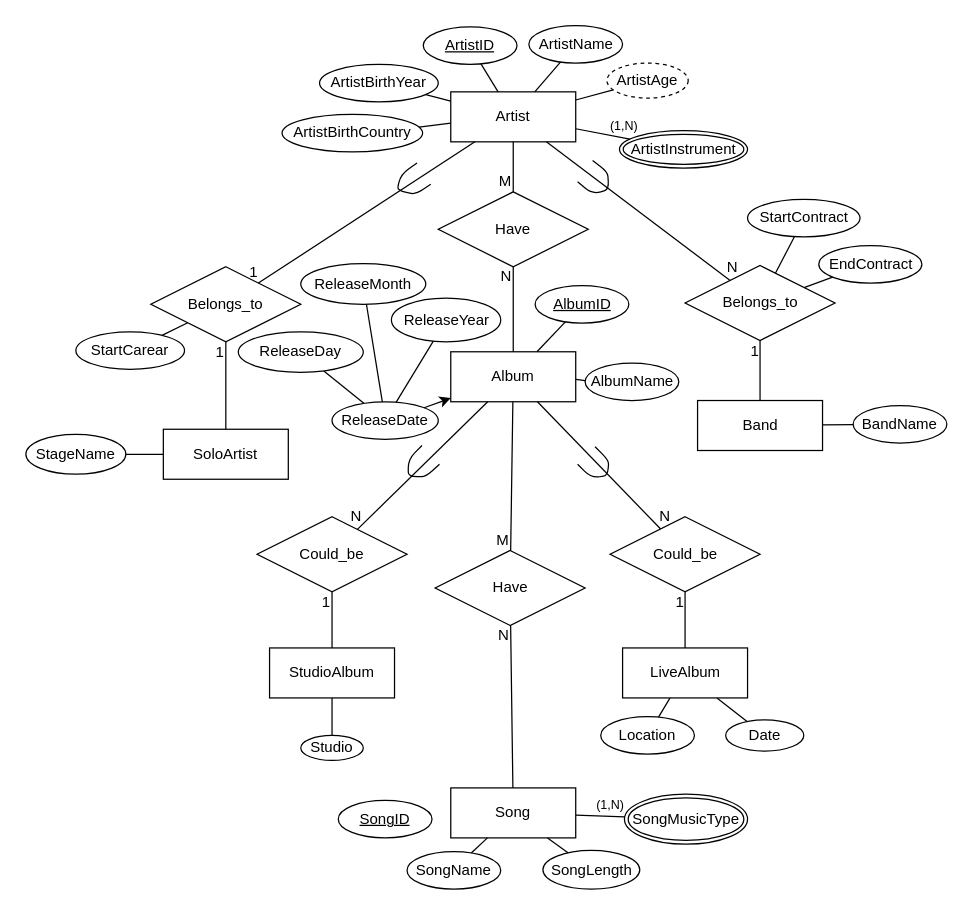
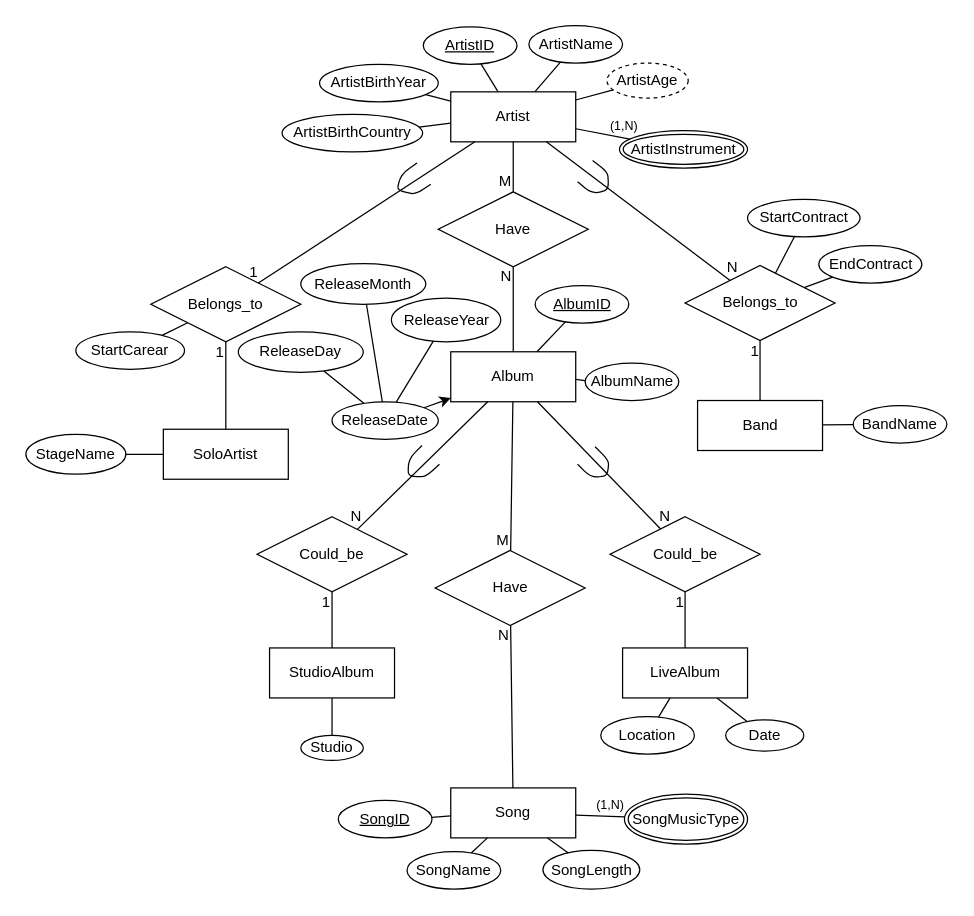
edge "Song" -- "SongID": added
